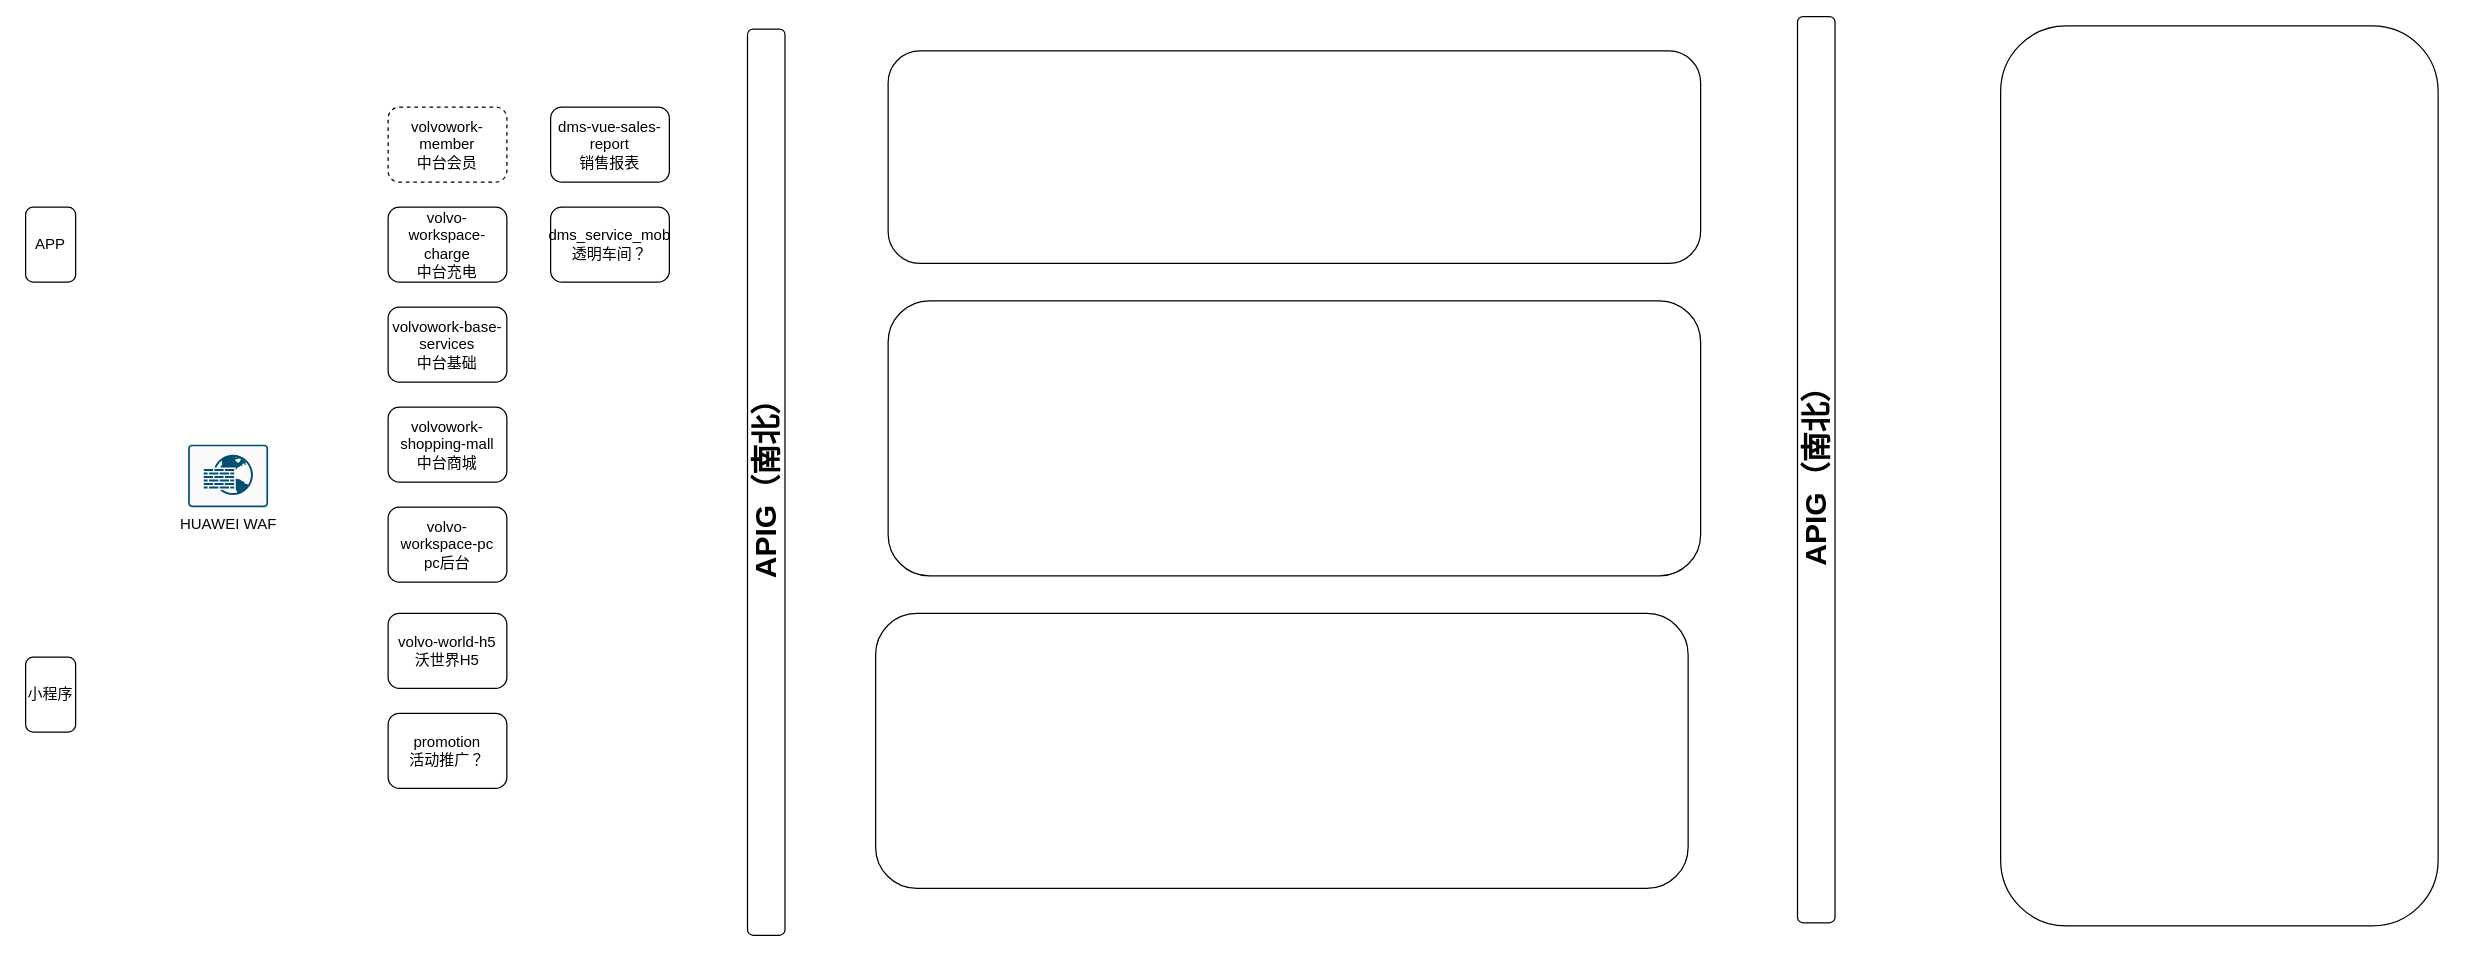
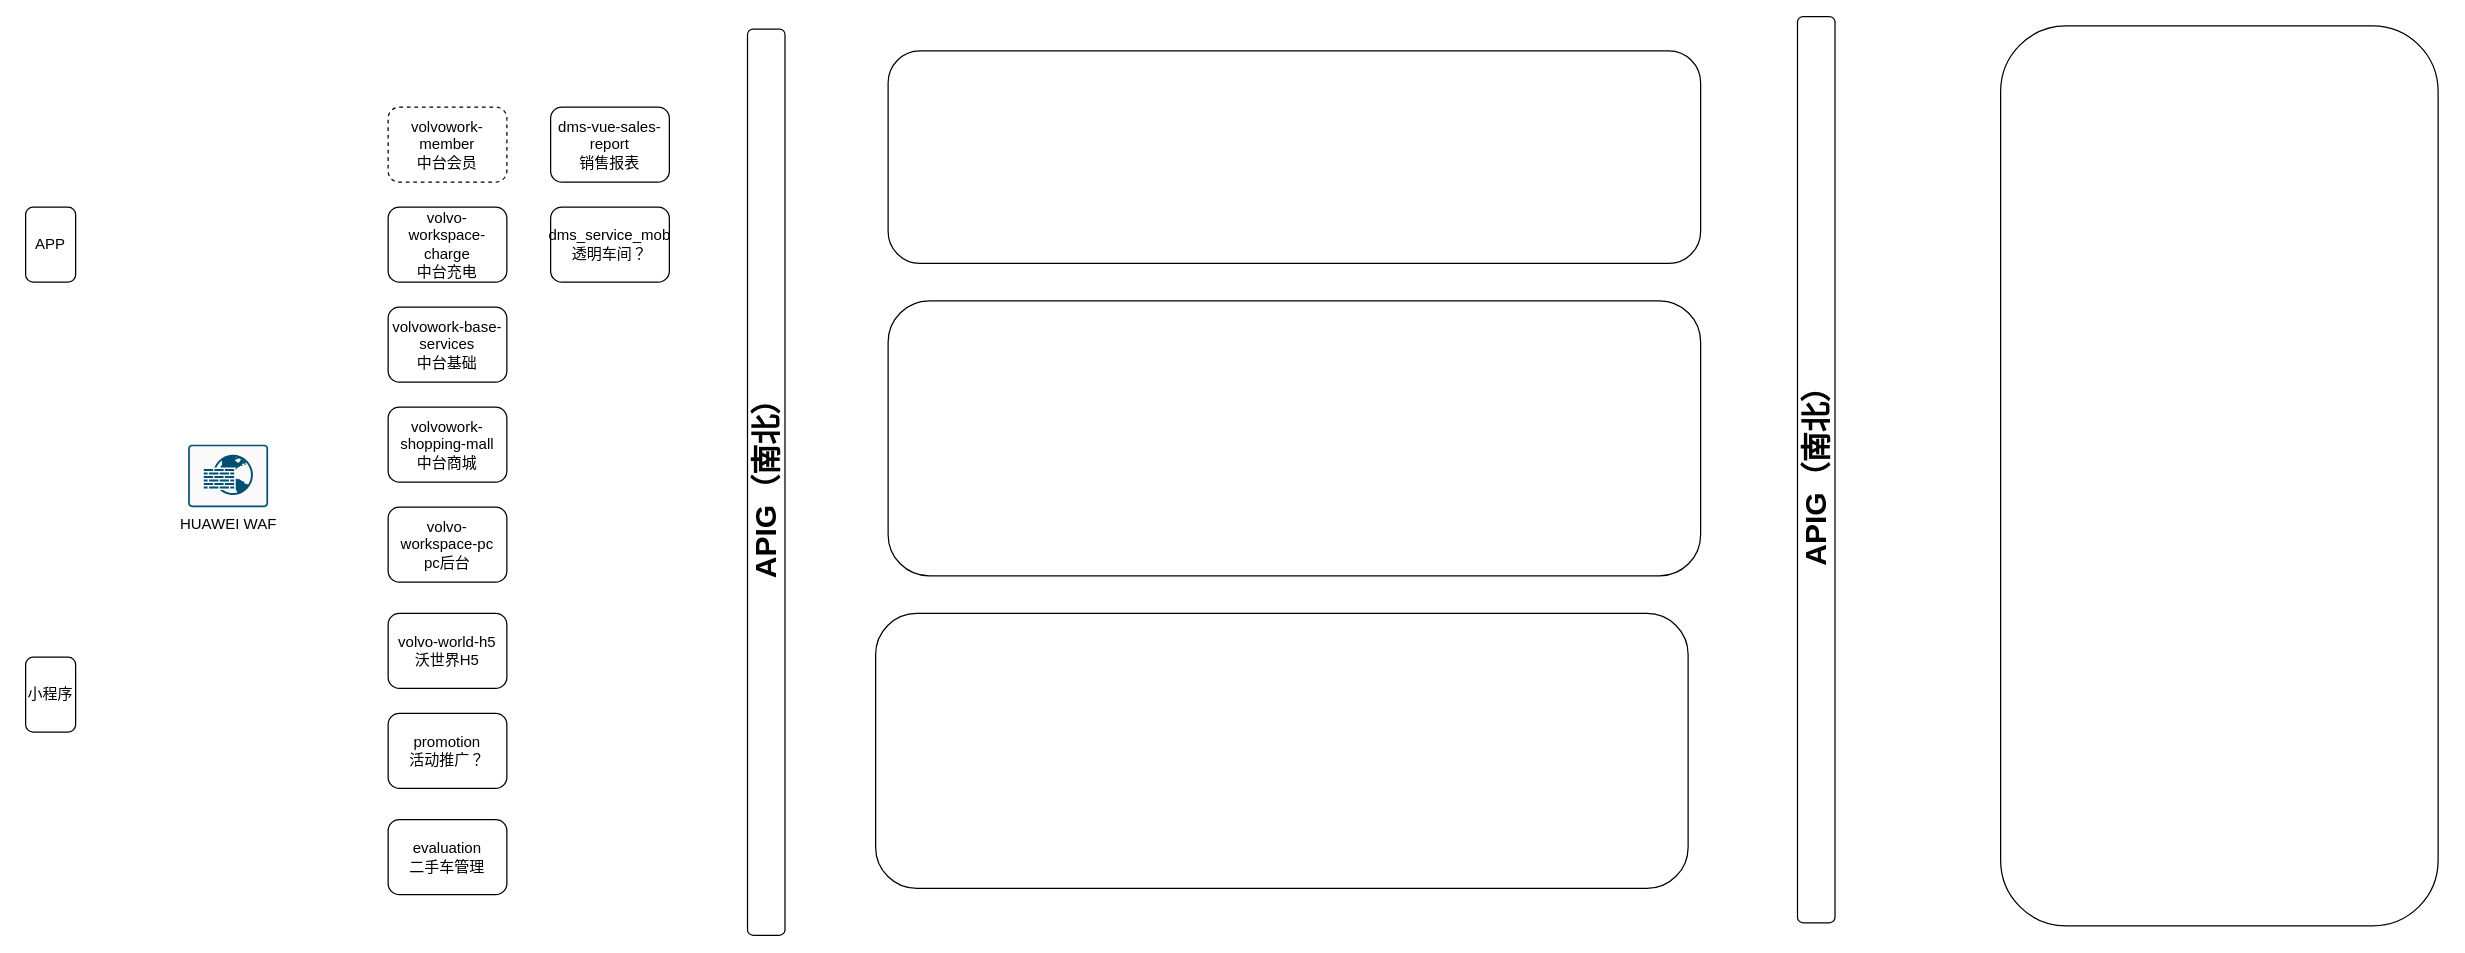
node "evaluation 二手车管理": added
